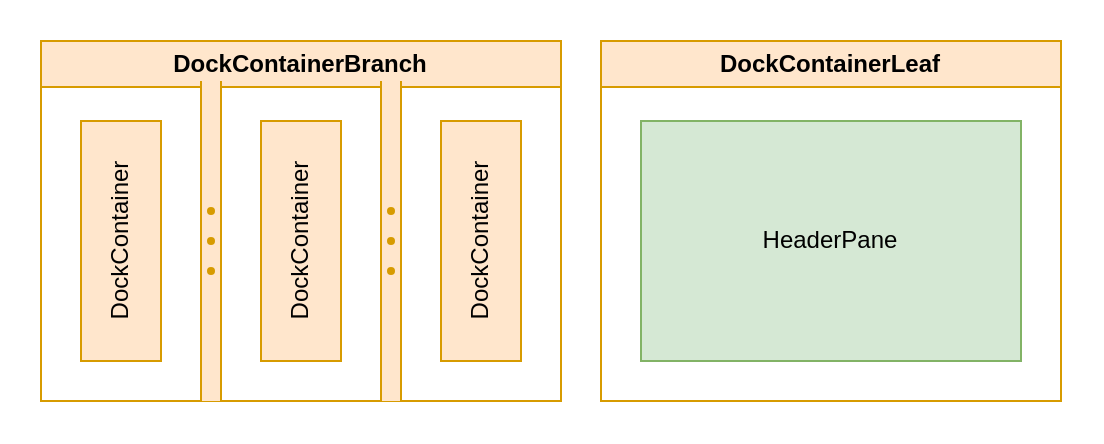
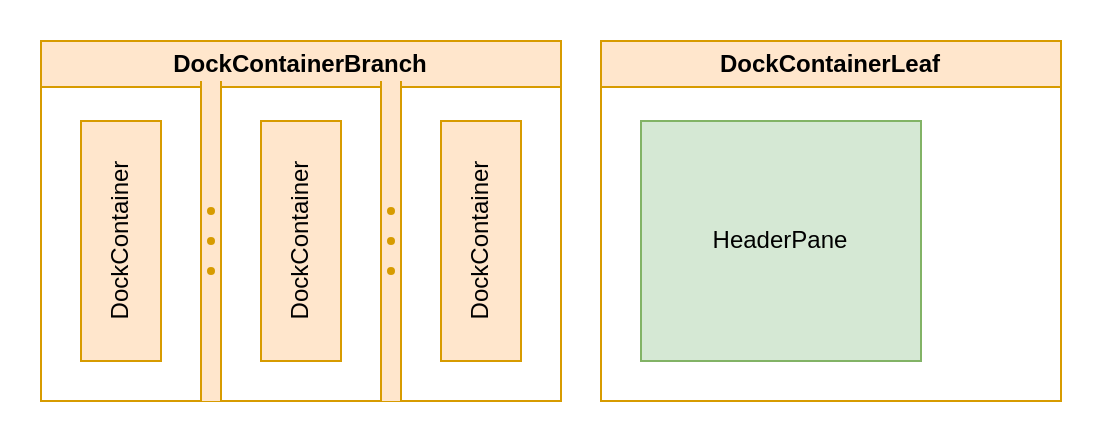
node "HeaderPane": size 380x240 -> 280x240
